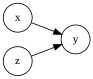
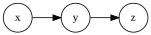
edge "z" -> "y": reversed
